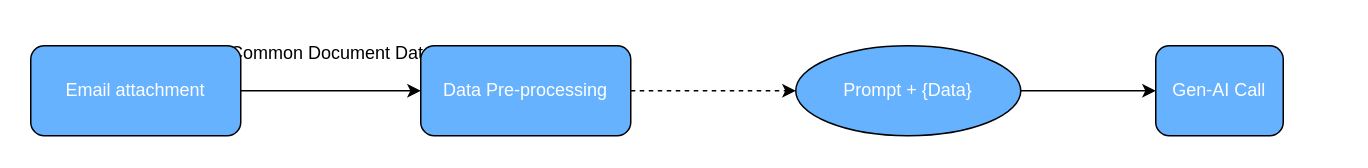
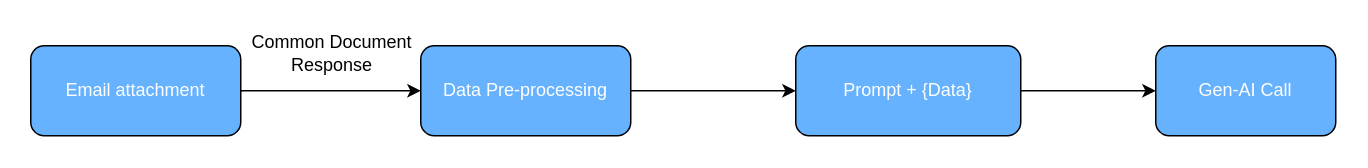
node "Common Document Data": label "Common Document Data" -> "Common Document Response"
edge "Data Pre-processing" -> "Prompt + {Data}": style dashed -> solid
node "Prompt + {Data}": shape ellipse -> rounded rectangle
node "Gen-AI Call": size 128x90 -> 180x90
